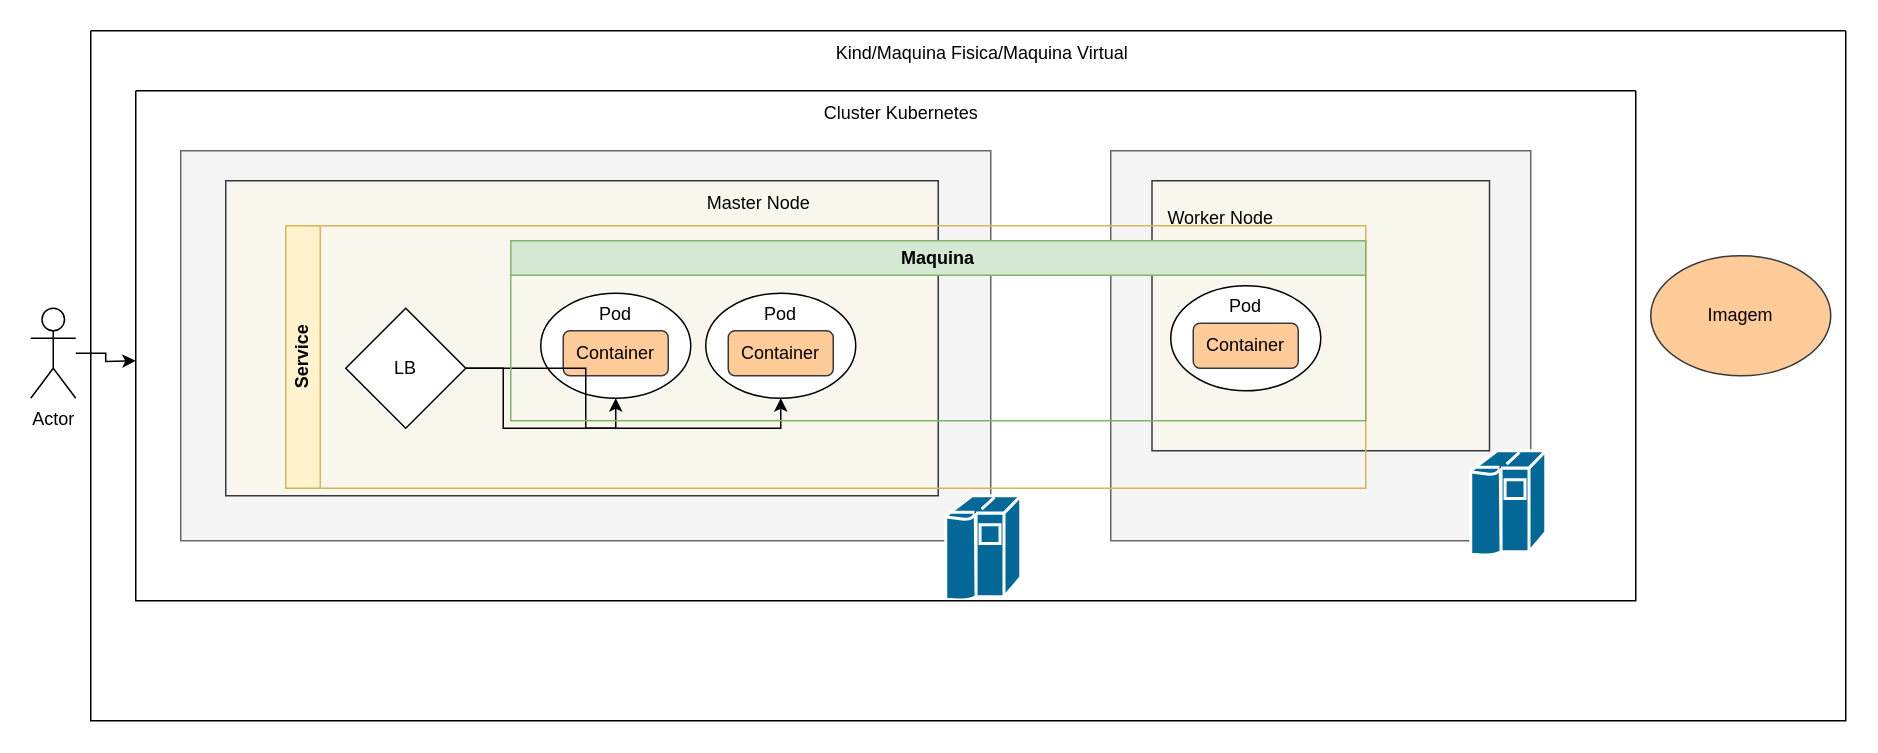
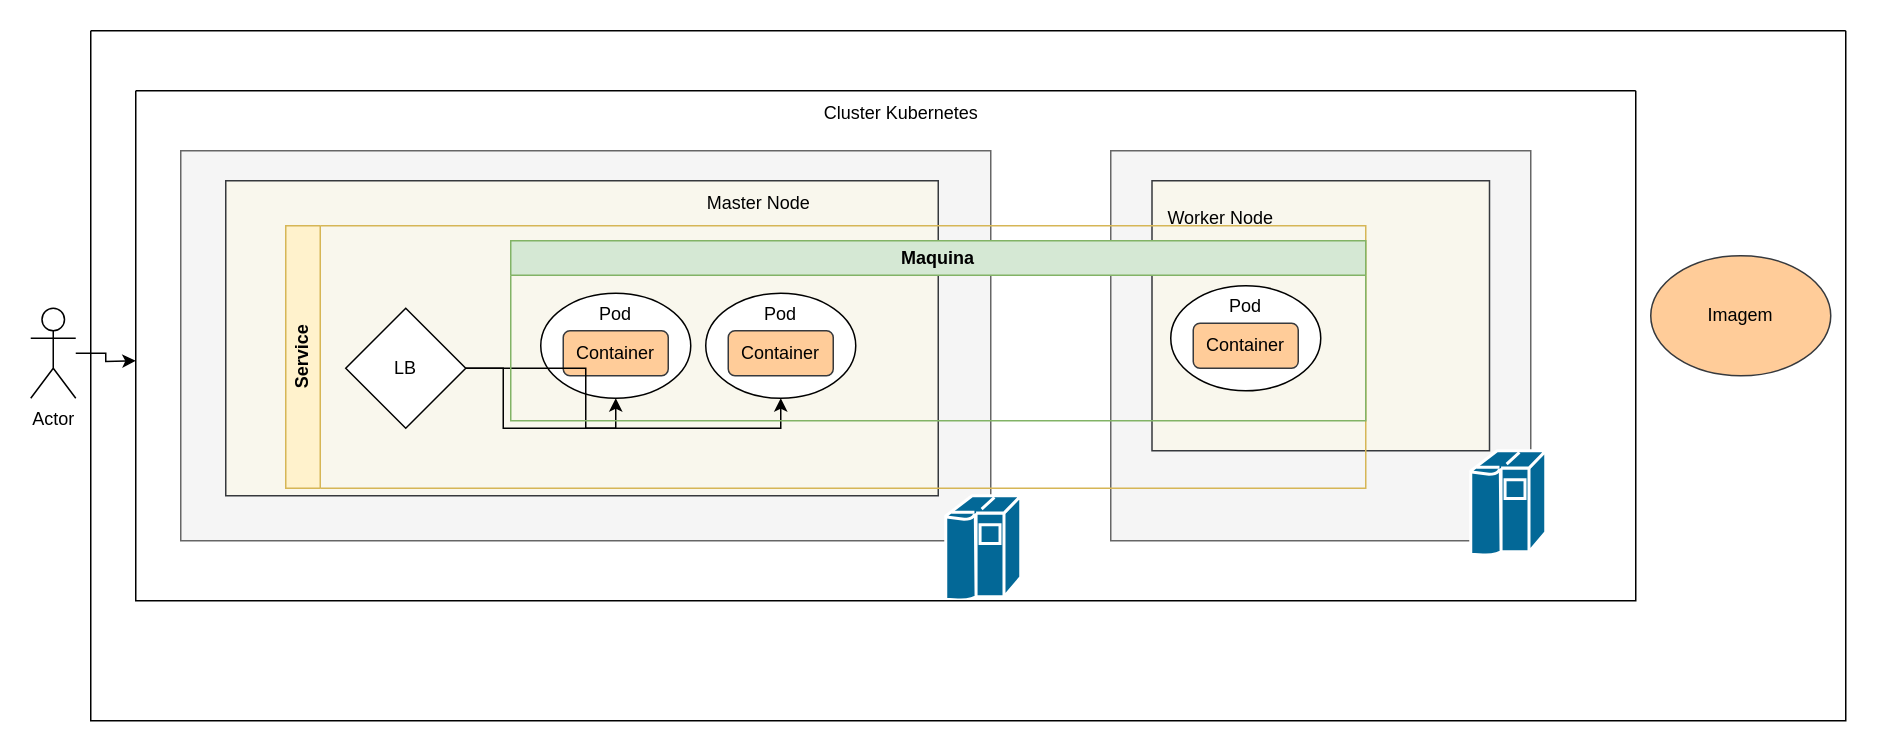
node "Kind/Maquina Fisica/Maquina Virtual": removed
